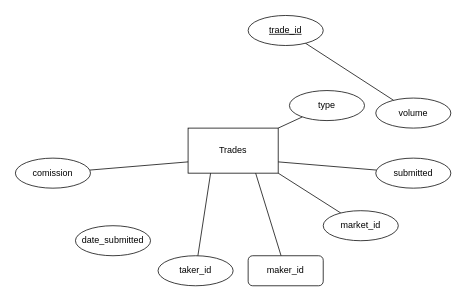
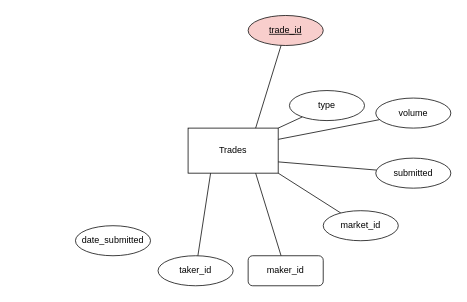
node "trade_id": fillcolor #ffffff -> #f8cecc
edge "trade_id" -- "volume": now "trade_id" -- "Trades"
edge "volume" -- "Trades": added
edge "Trades" -- "comission": removed
node "comission": removed
